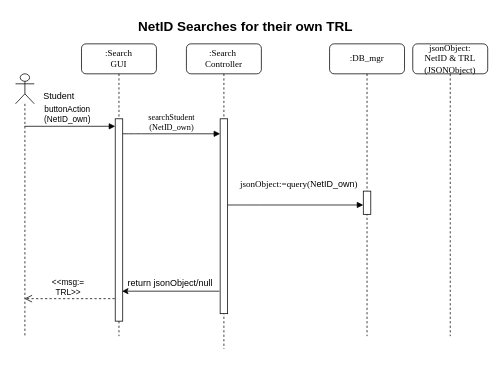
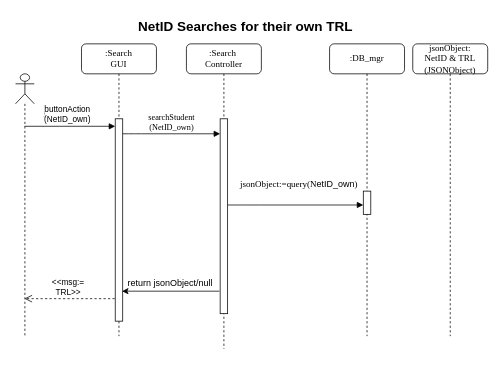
node "Student": moved (59, 96) -> (59, 115)
